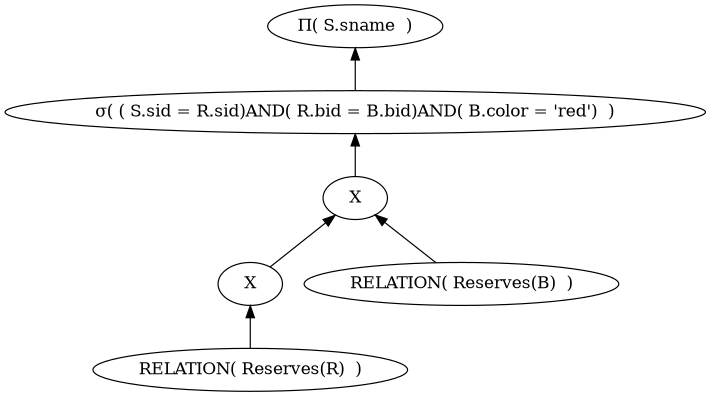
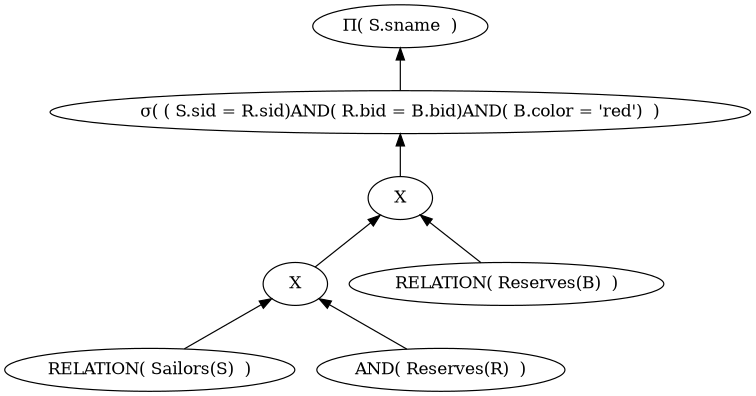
node "RELATION( Sailors(S)  )": added
node "RELATION( Reserves(R)  )": label "RELATION( Reserves(R)  )" -> "AND( Reserves(R)  )"
